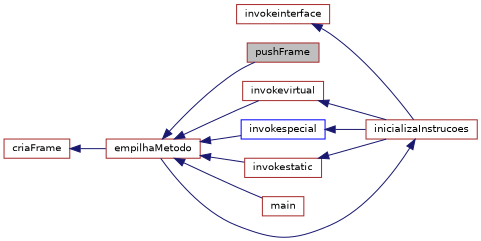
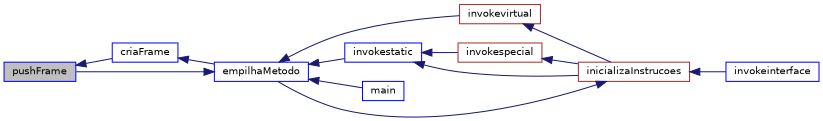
node "invokeinterface": color brown -> blue
node "pushFrame": color brown -> blue
edge "criaFrame" -> "pushFrame": added
edge "inicializaInstrucoes" -> "invokeinterface": reversed
node "invokespecial": color blue -> brown
edge "invokespecial" -> "empilhaMetodo": now "invokespecial" -> "invokestatic"
node "criaFrame": color brown -> blue
node "empilhaMetodo": color brown -> blue
node "invokestatic": color brown -> blue
node "main": color brown -> blue
